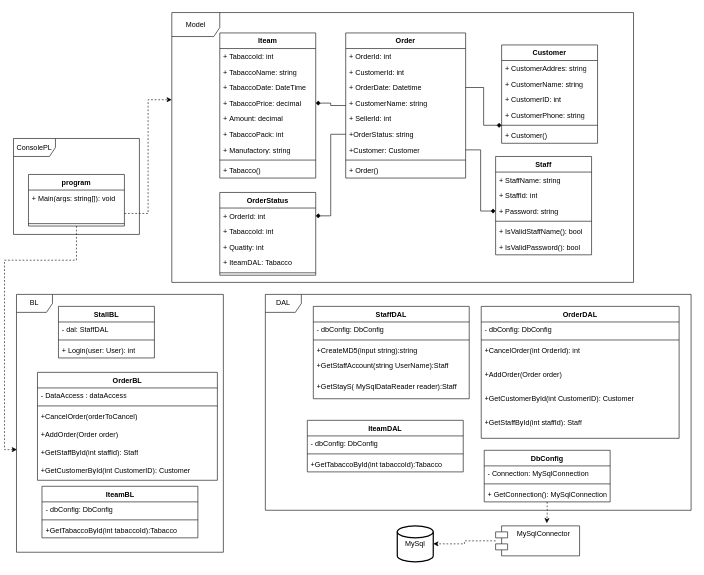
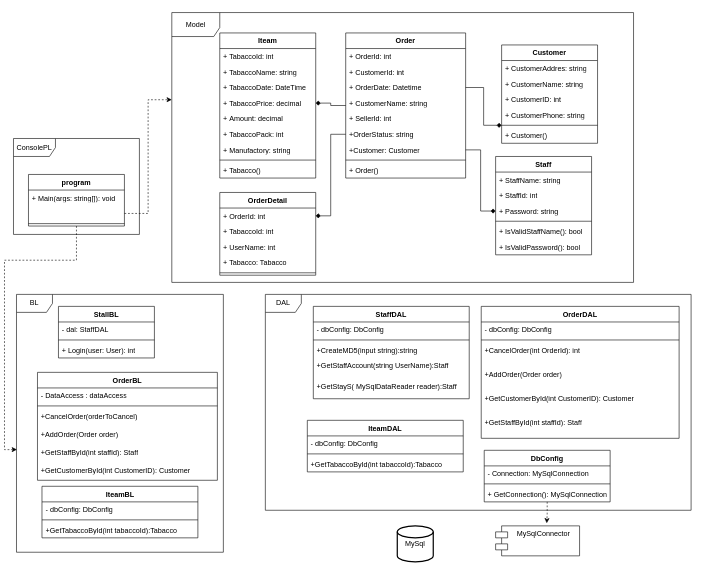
node "OrderStatus": label "OrderStatus" -> "OrderDetail"
node "+ Quatity: int": label "+ Quatity: int" -> "+ UserName: int"
node "+ IteamDAL: Tabacco": label "+ IteamDAL: Tabacco" -> "+ Tabacco: Tabacco"
edge "MySqlConnector" -> "MySql": removed
